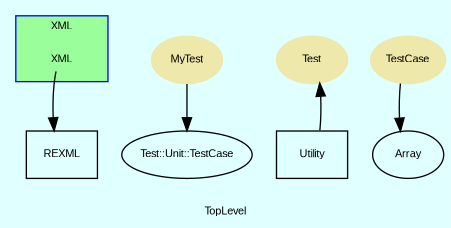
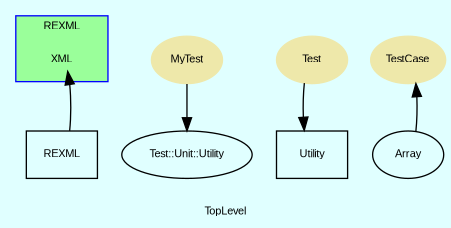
cluster "XML": label "XML" -> "REXML"
edge "XML" -> "REXML": reversed
edge "TestCase" -> "Array": reversed
edge "Utility" -> "Test": reversed
node "Test::Unit::TestCase": label "Test::Unit::TestCase" -> "Test::Unit::Utility"
